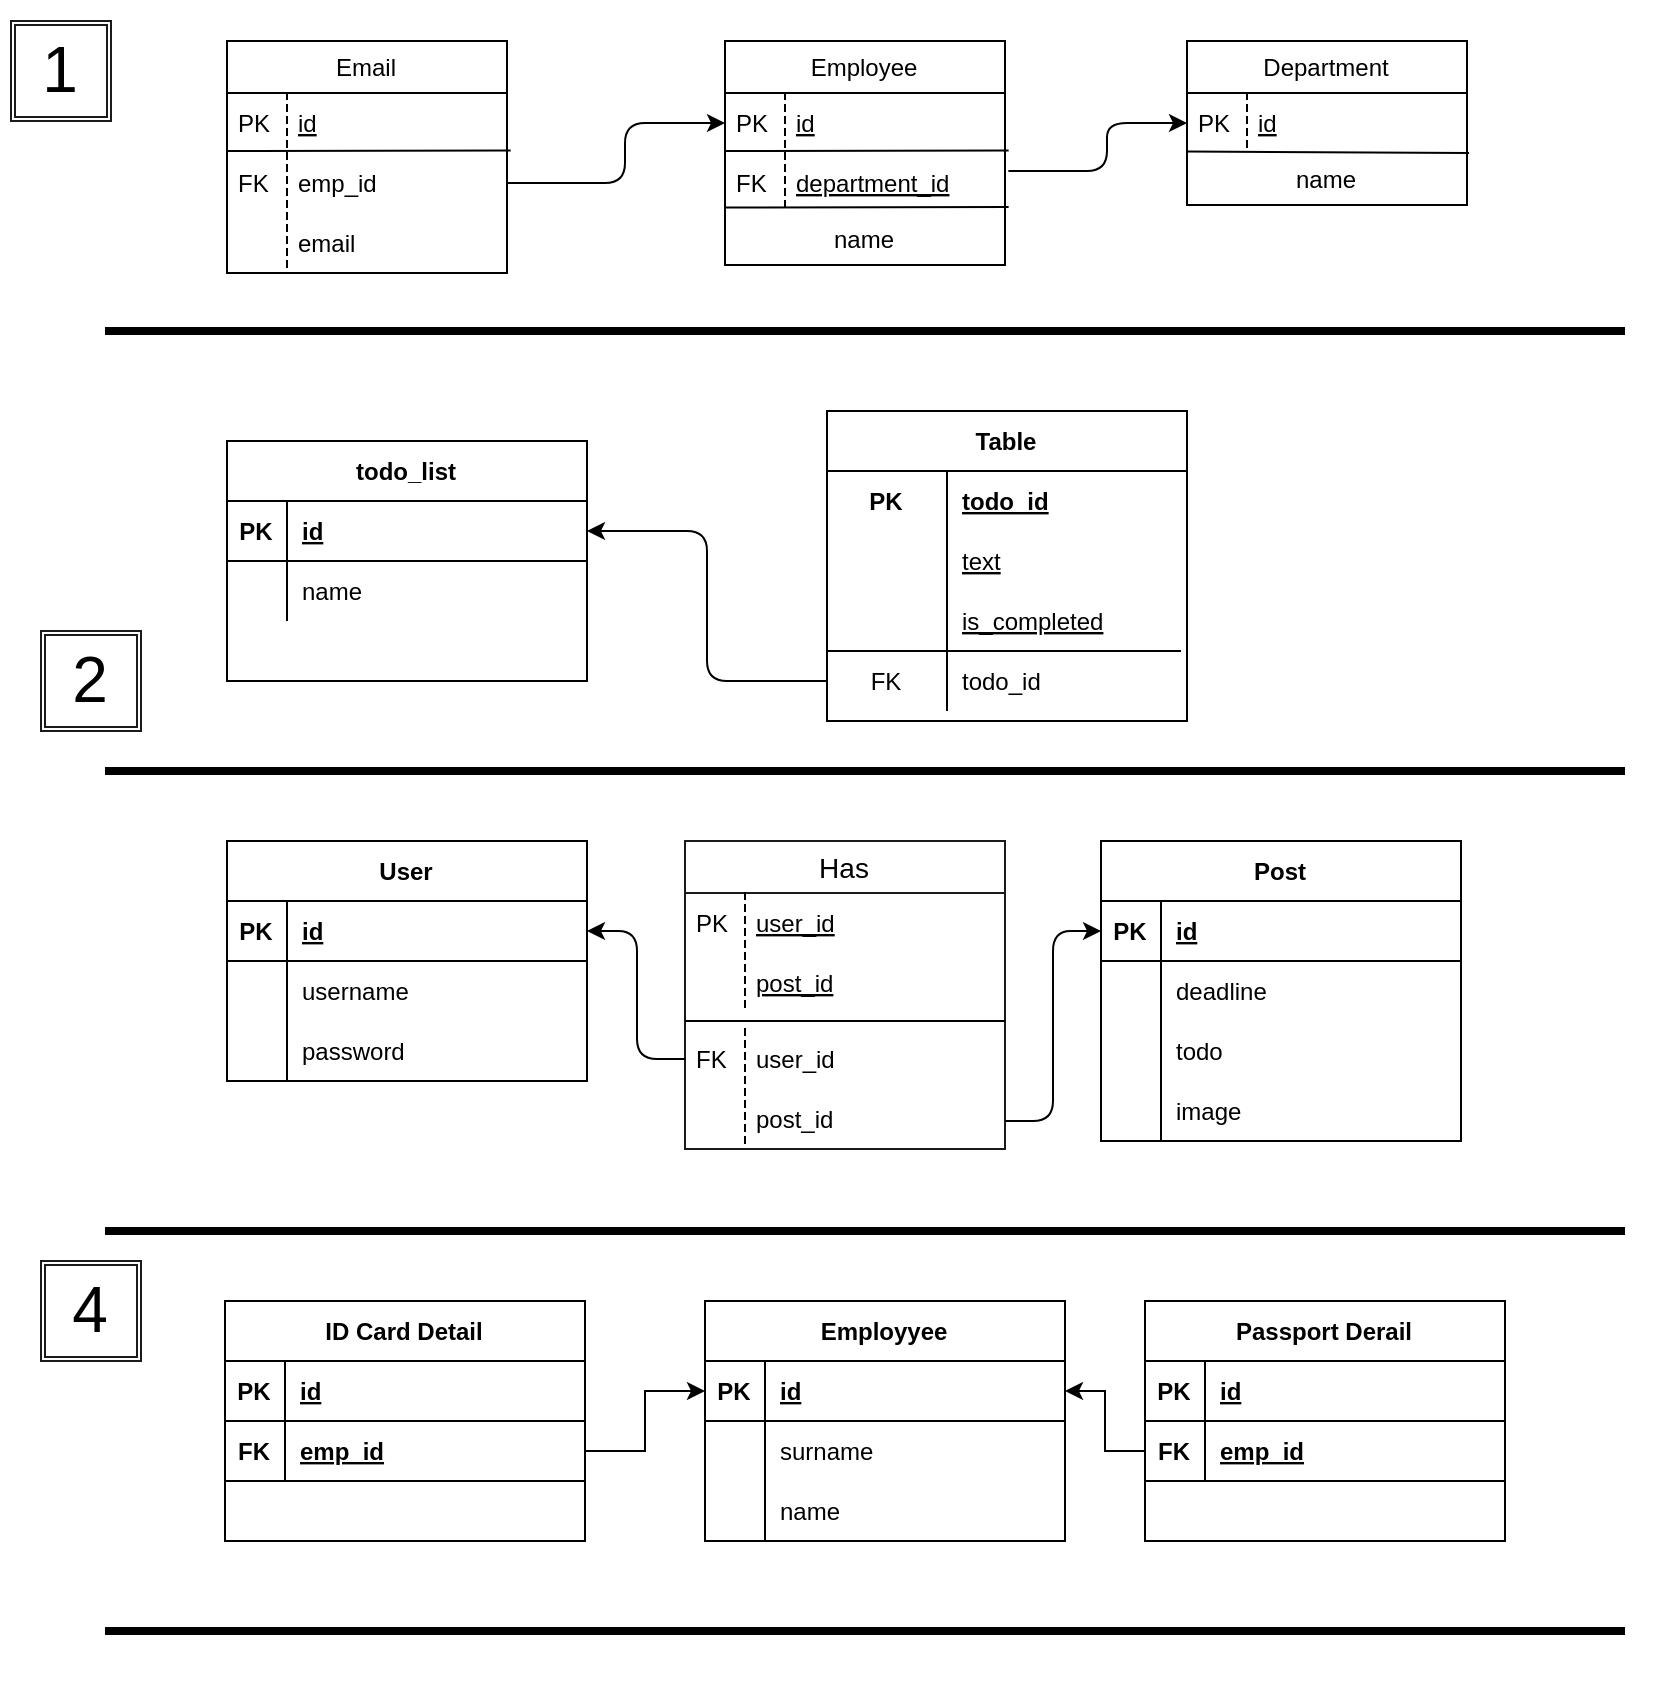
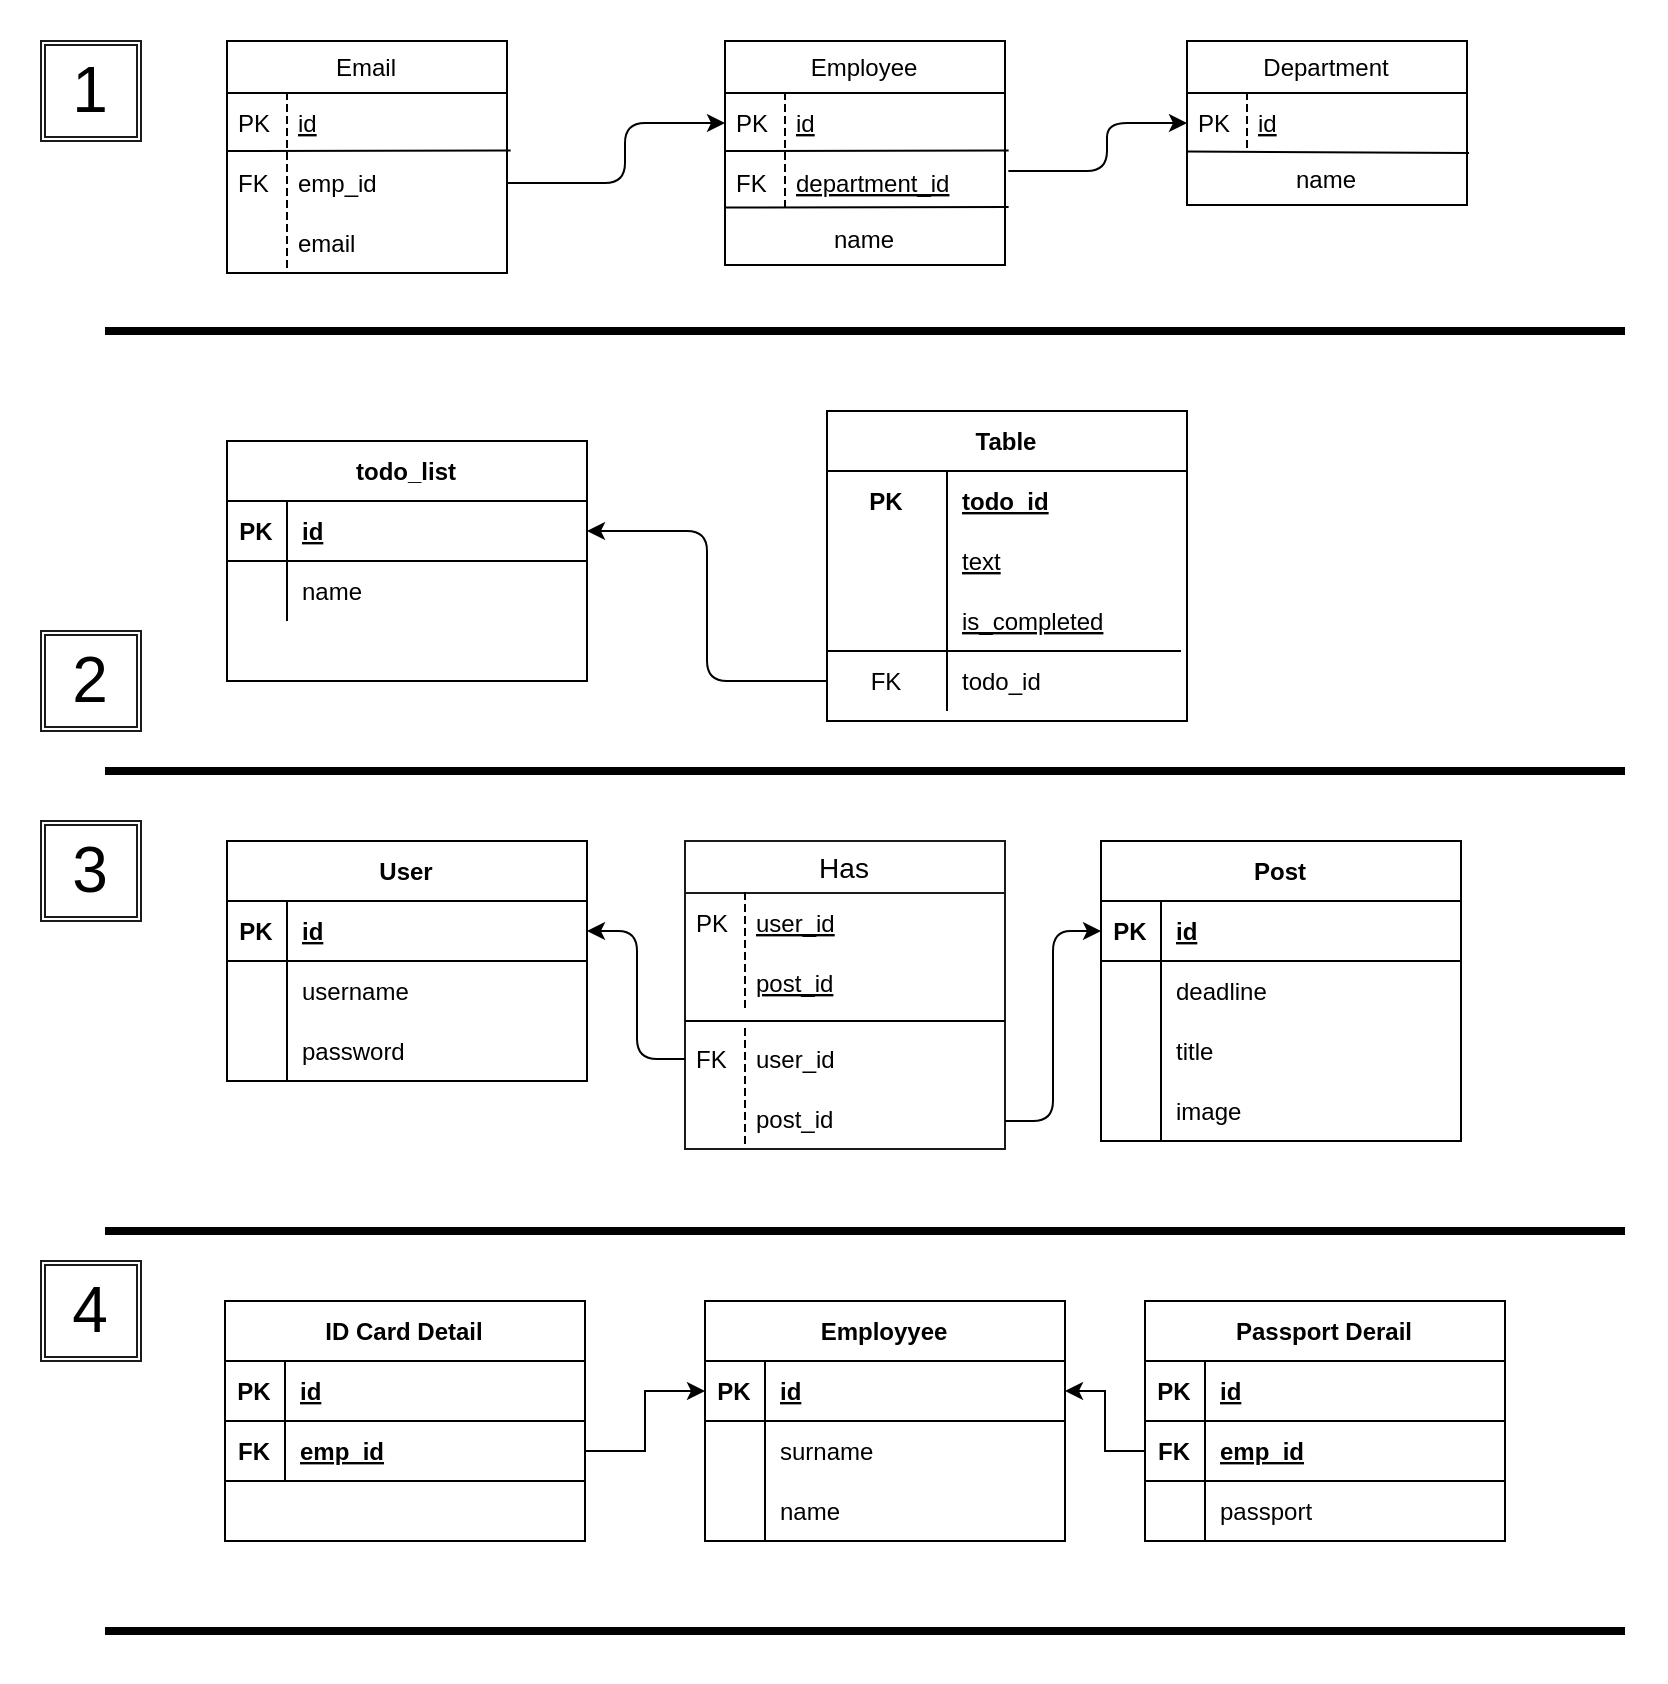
node "1": moved (61, 71) -> (91, 91)
node "3": added
node "todo": label "todo" -> "title"
node "passport": added
